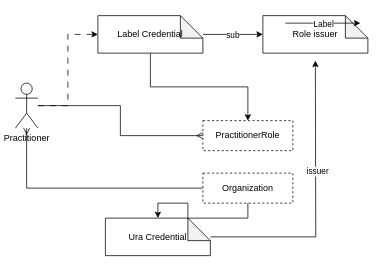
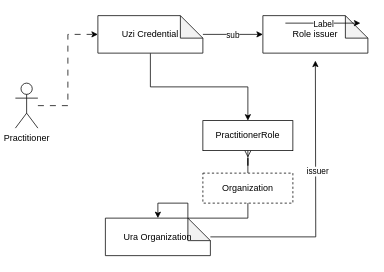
node "Label Credential": label "Label Credential" -> "Uzi Credential"
edge "Practitioner" -> "PractitionerRole": removed
node "PractitionerRole": style dashed -> solid
edge "Organization" -> "Practitioner": now "Organization" -> "PractitionerRole"
node "Ura Credential": label "Ura Credential" -> "Ura Organization"
